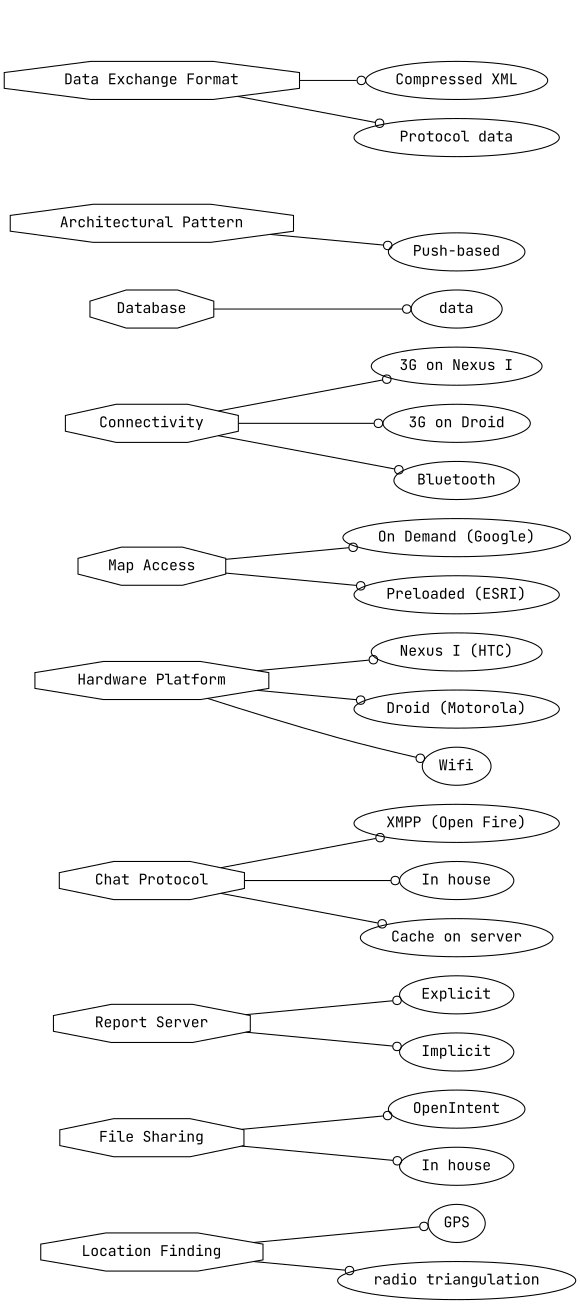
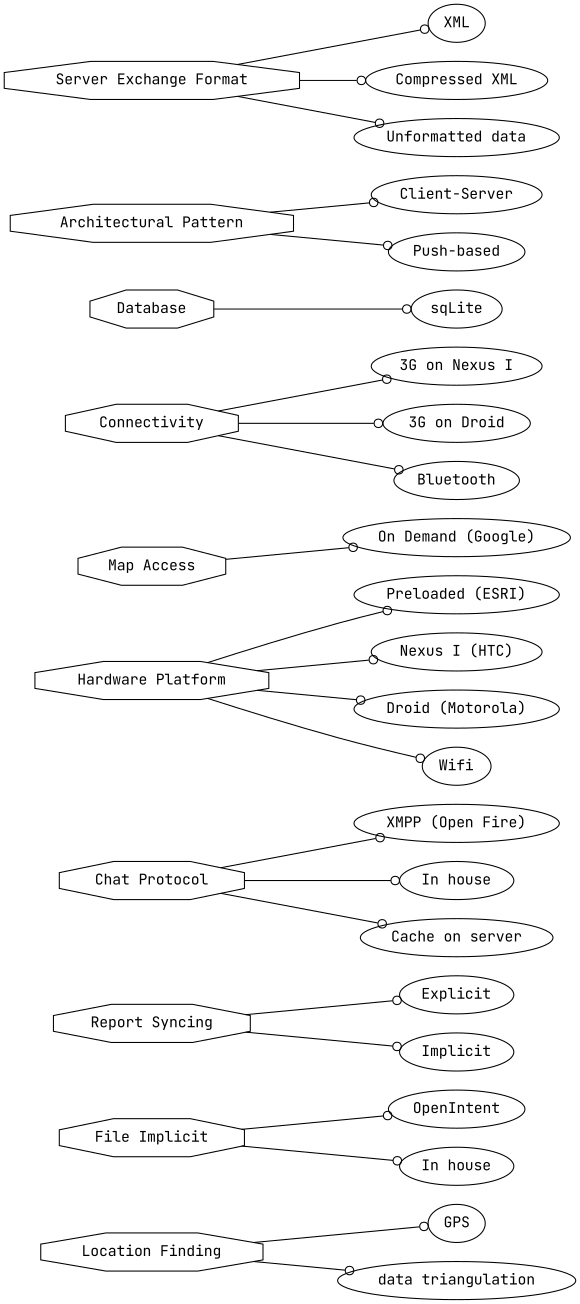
node "XML": added
node "Data Exchange Format": label "Data Exchange Format" -> "Server Exchange Format"
node "Protocol data": label "Protocol data" -> "Unformatted data"
node "Client-Server": added
node "data": label "data" -> "sqLite"
edge "Map Access" -> "Preloaded (ESRI)": now "Hardware Platform" -> "Preloaded (ESRI)"
node "Report Server": label "Report Server" -> "Report Syncing"
node "File Sharing": label "File Sharing" -> "File Implicit"
node "radio triangulation": label "radio triangulation" -> "data triangulation"
